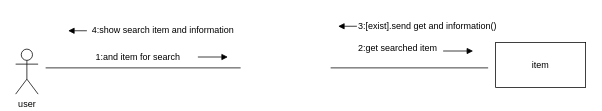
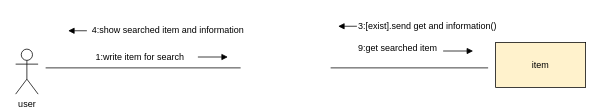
node "4:show search item and information": label "4:show search item and information" -> "4:show searched item and information"
node "2:get searched item": label "2:get searched item" -> "9:get searched item"
node "1:and item for search": label "1:and item for search" -> "1:write item for search"
node "item": fillcolor #ffffff -> #fff2cc
